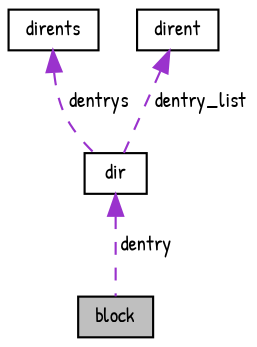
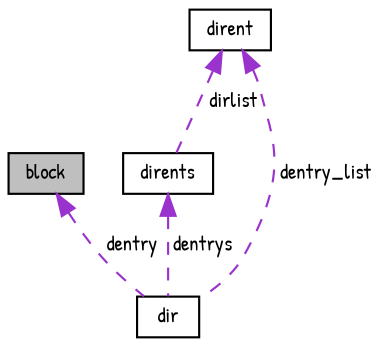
edge "dirents" -> "dirent": added, label "dirlist"
edge "block" -> "dir": reversed
